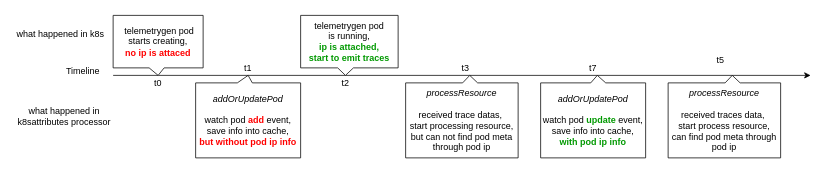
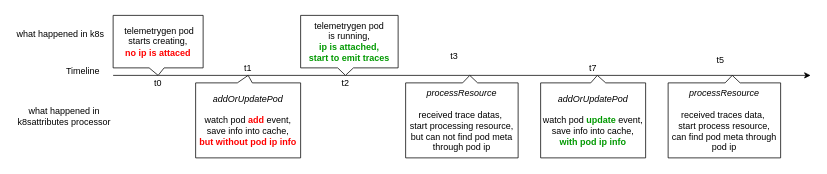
node "t3": moved (465, 68) -> (454, 57)
